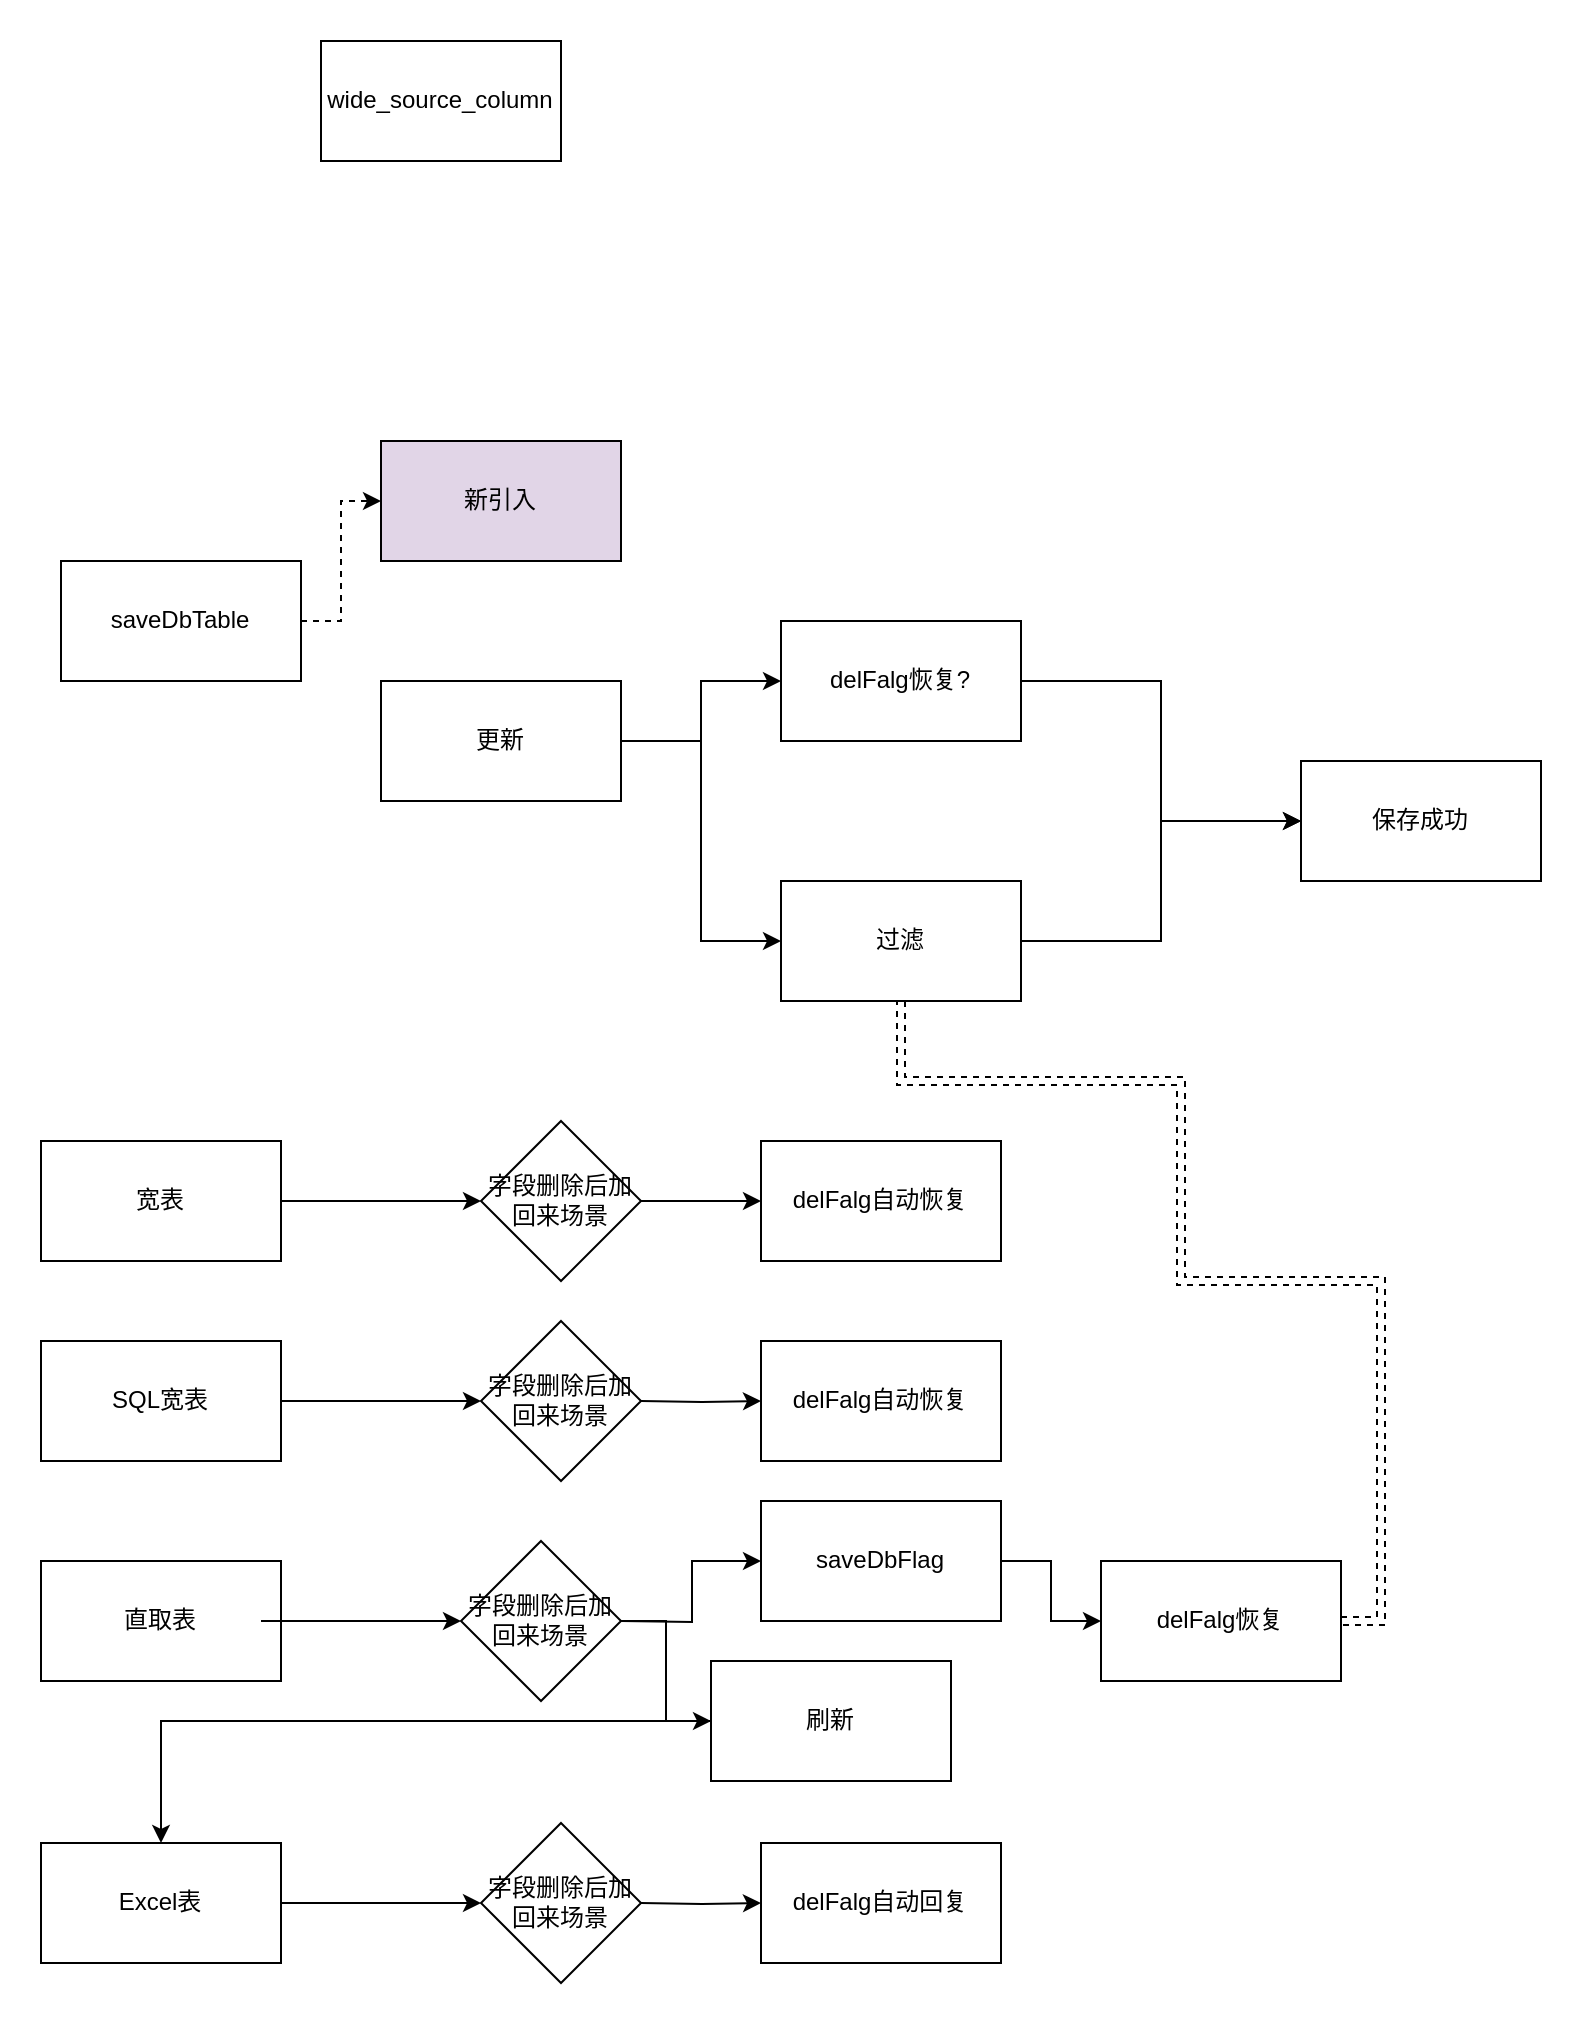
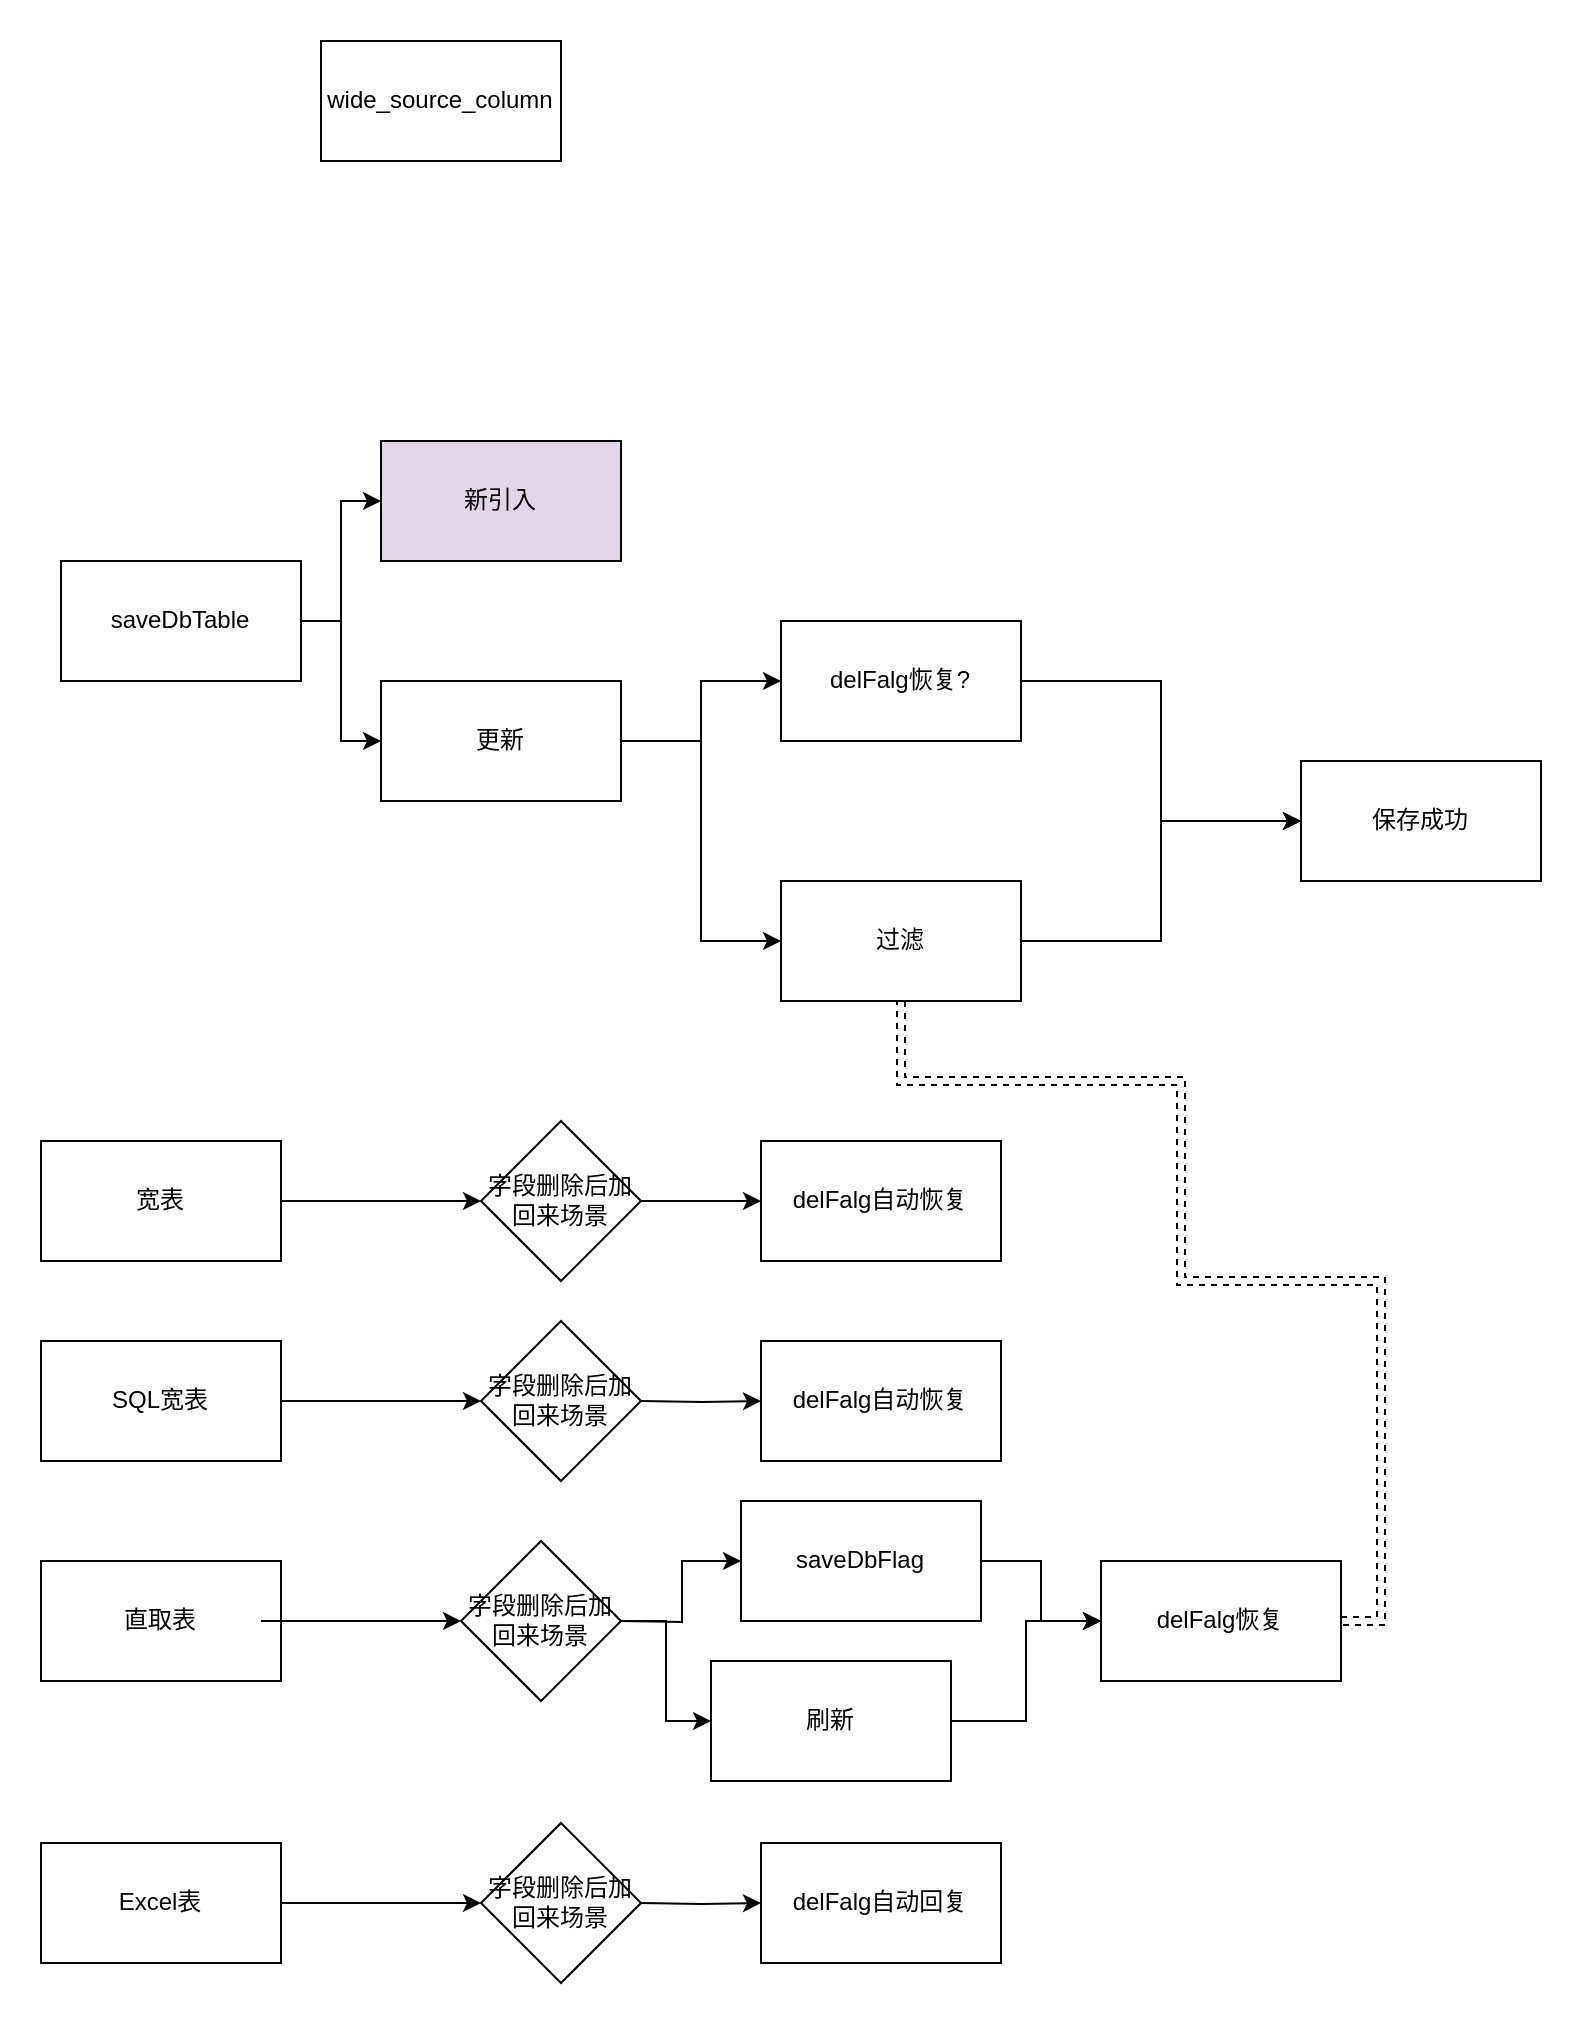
edge "saveDbTable" -> "新引入": style dashed -> solid
edge "saveDbTable" -> "更新": added
node "saveDbFlag": moved (881, 1561) -> (861, 1561)
edge "刷新" -> "Excel表": now "刷新" -> "delFalg恢复"
